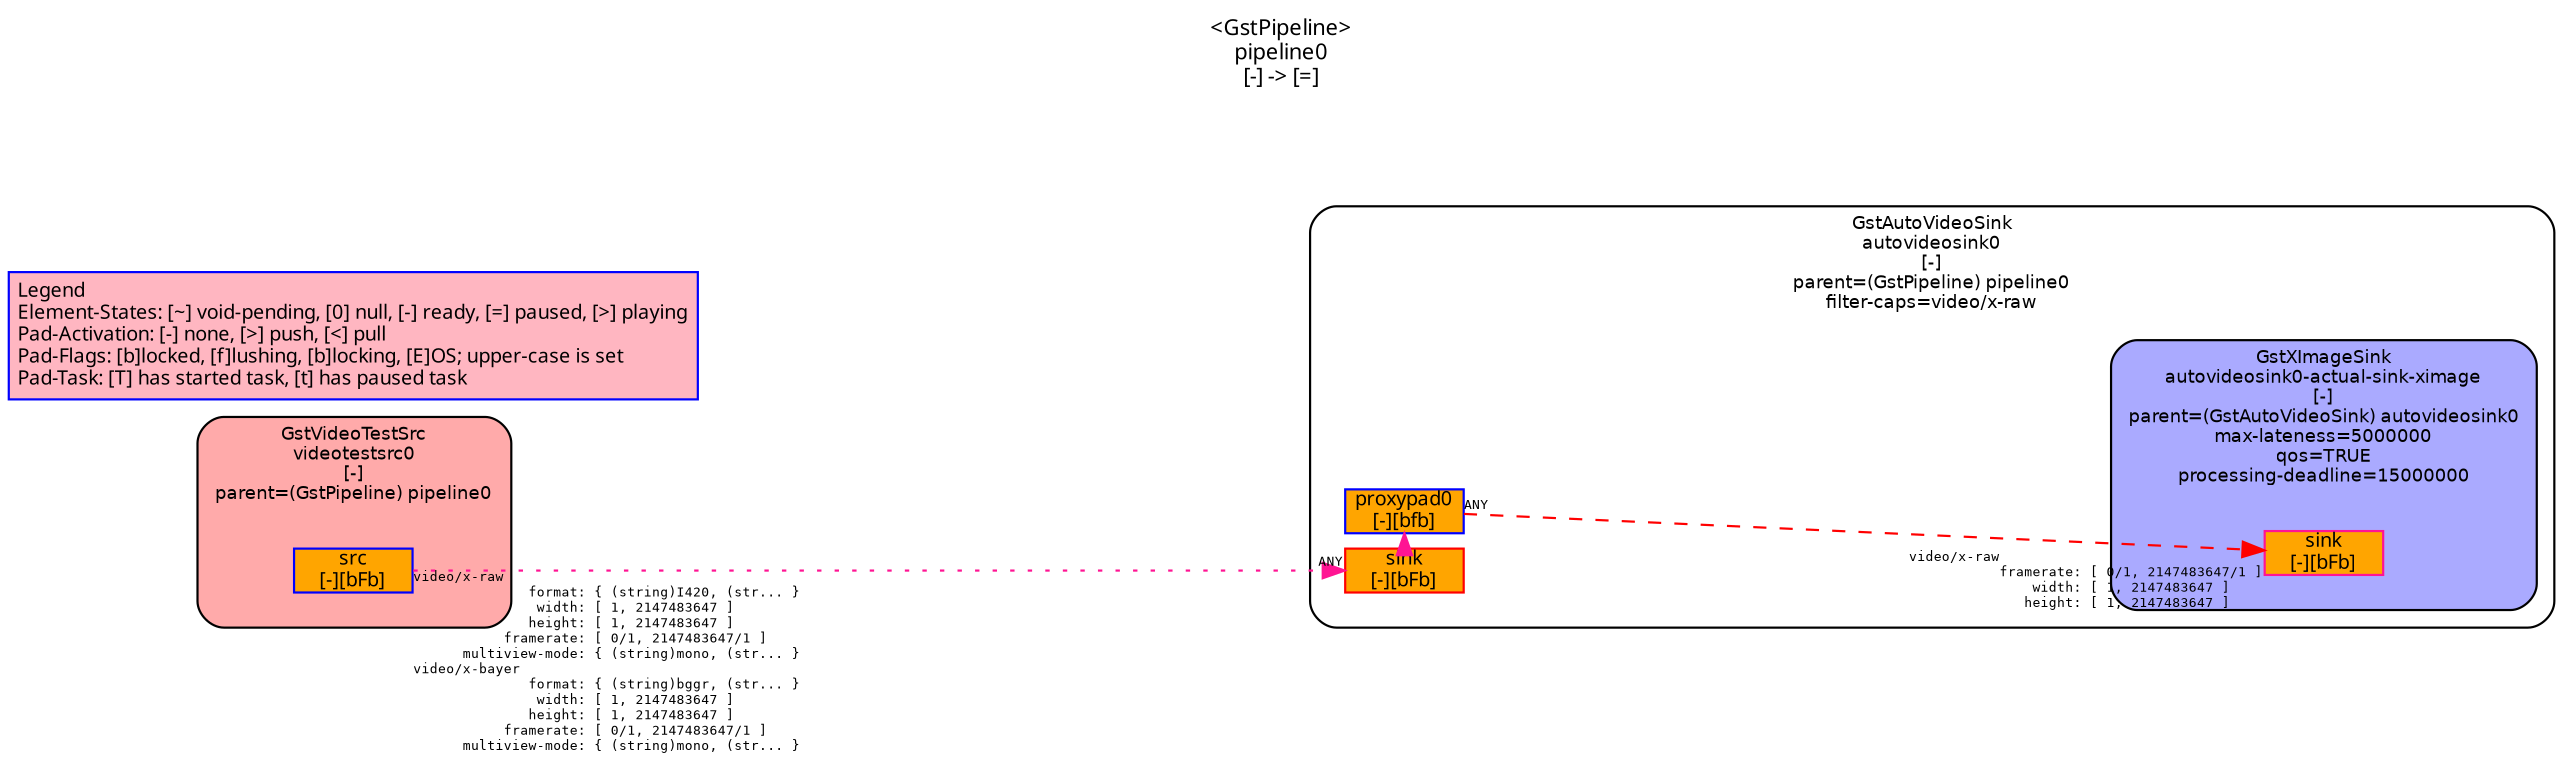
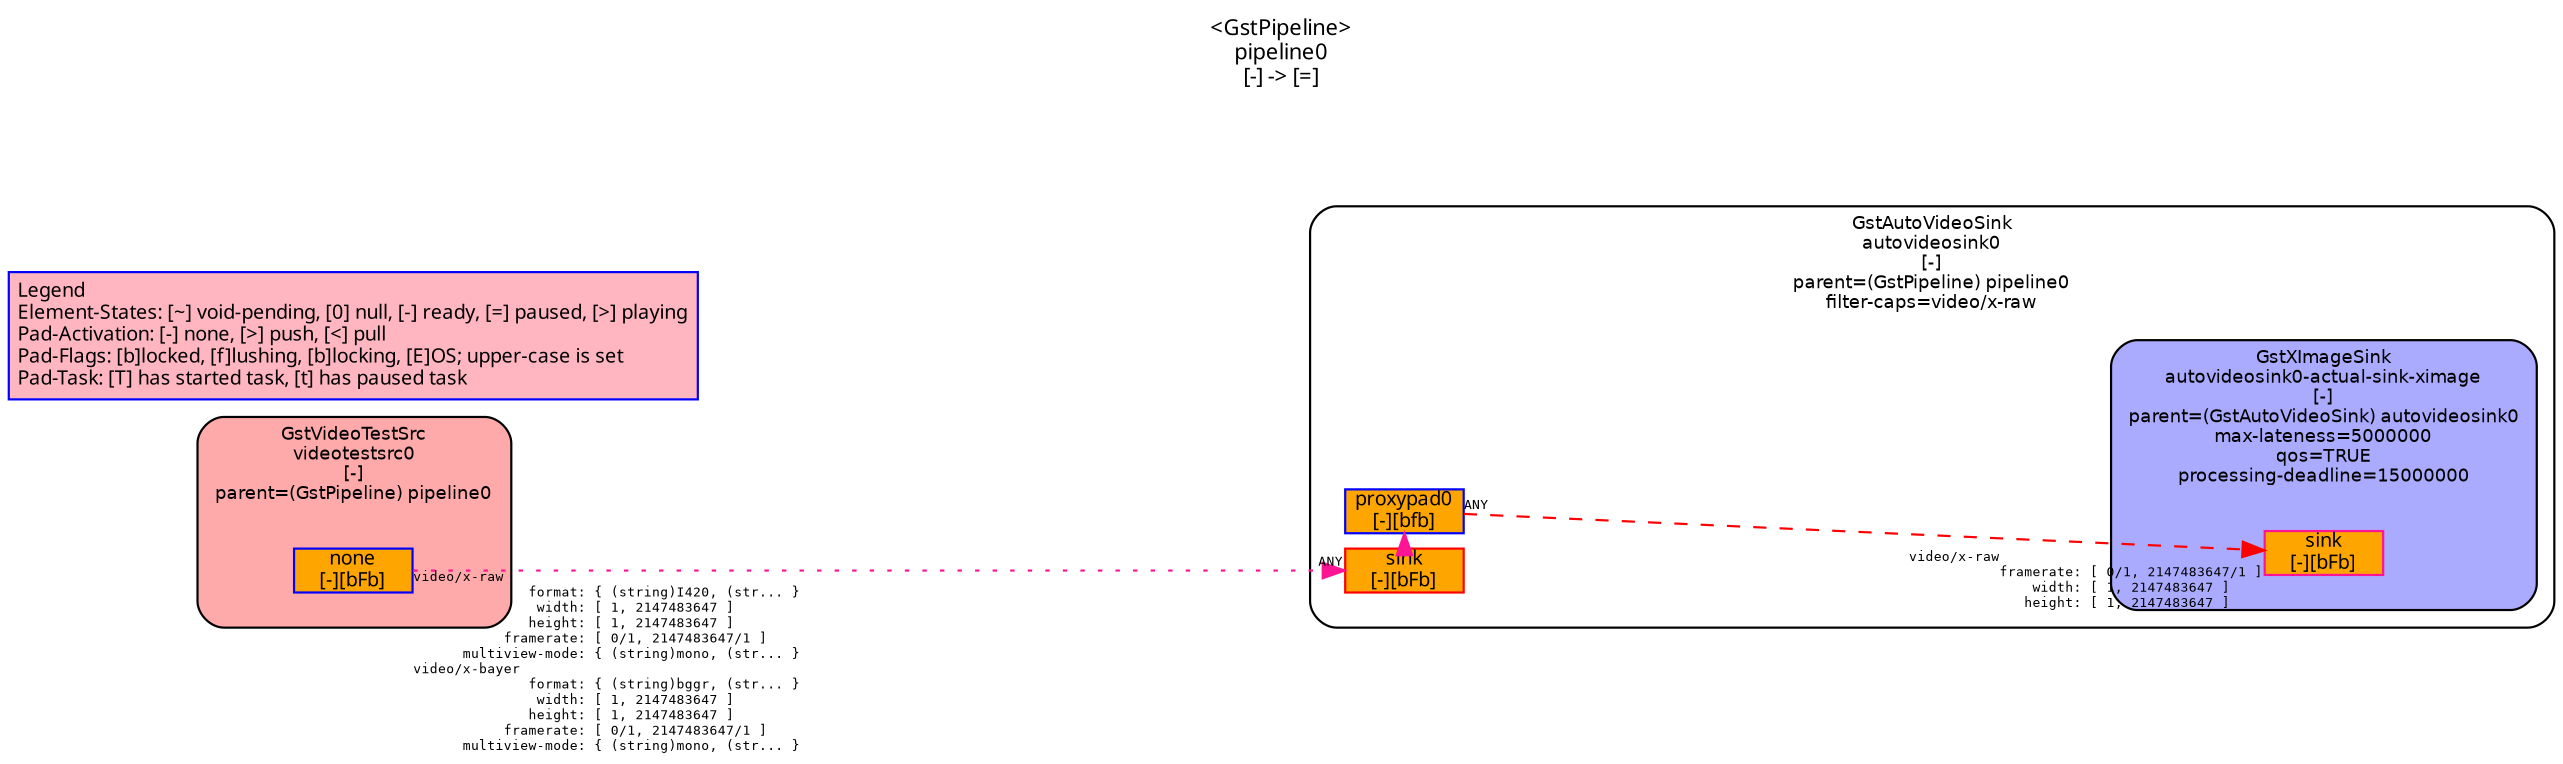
node "src [-][bFb]": label "src [-][bFb]" -> "none [-][bFb]"
